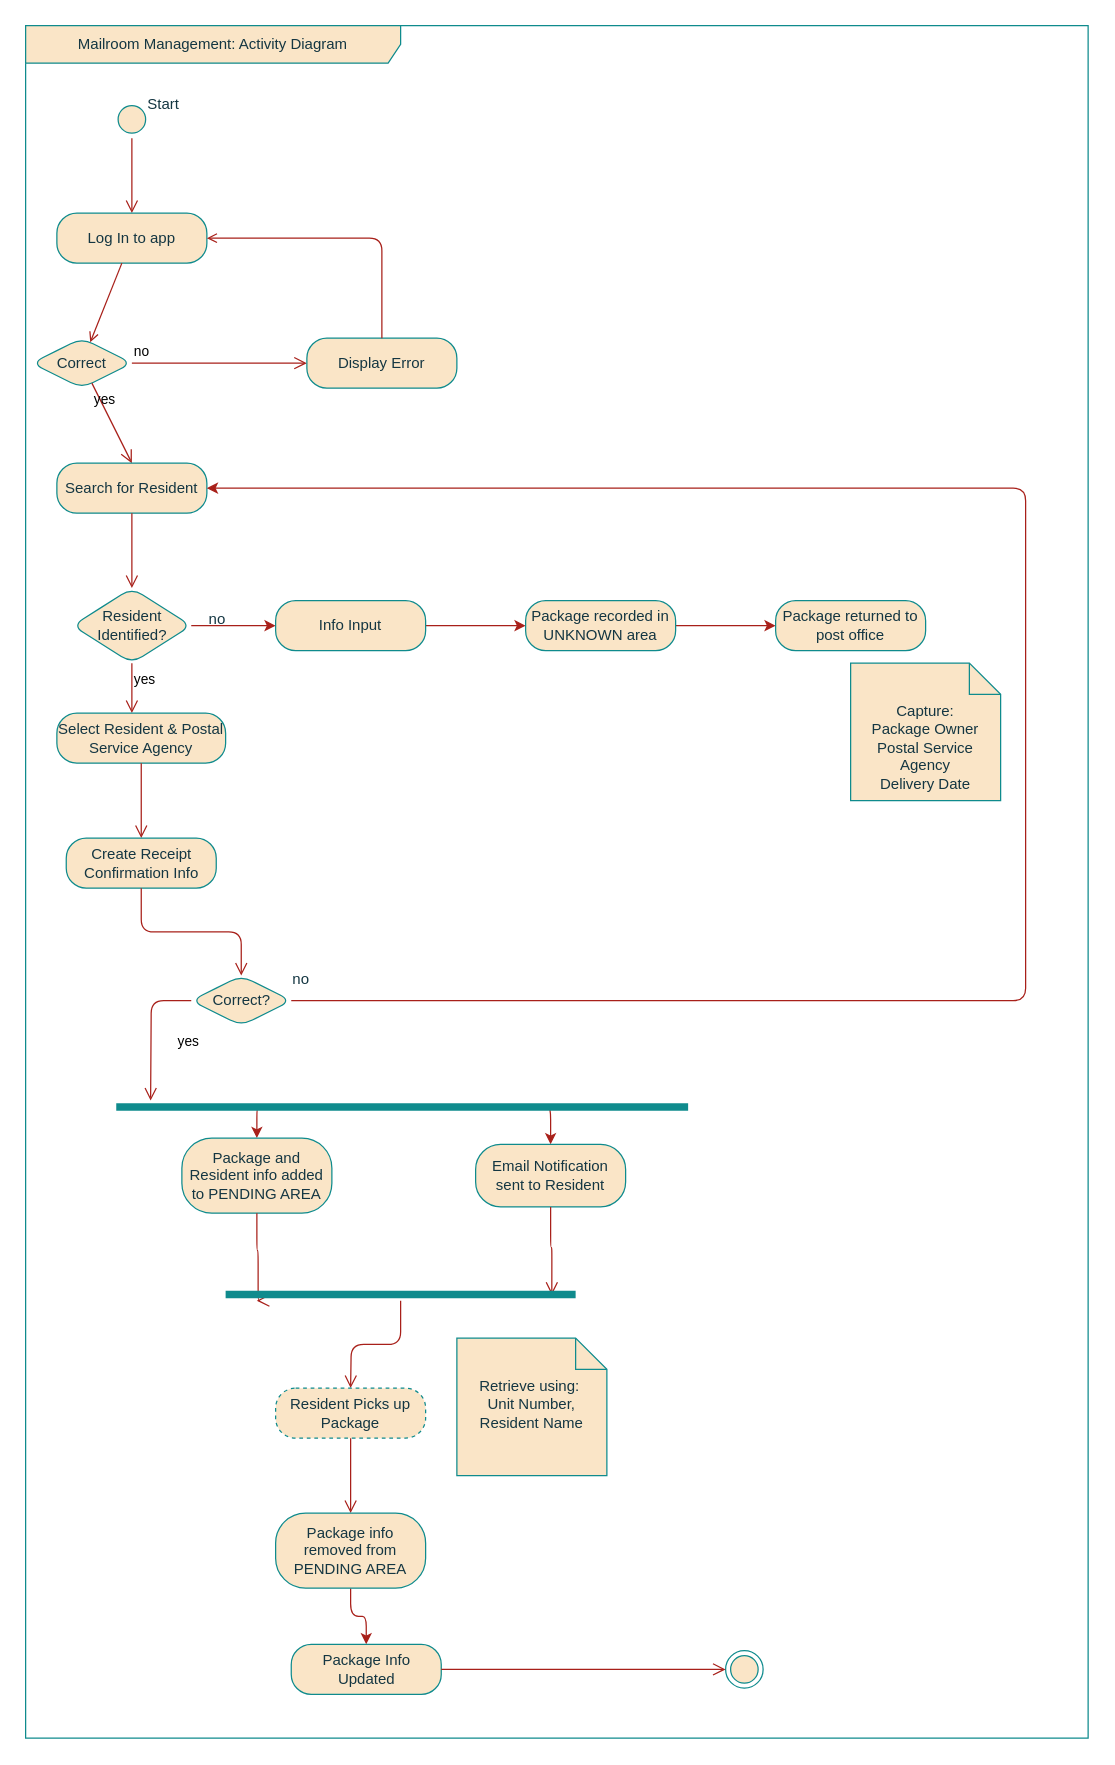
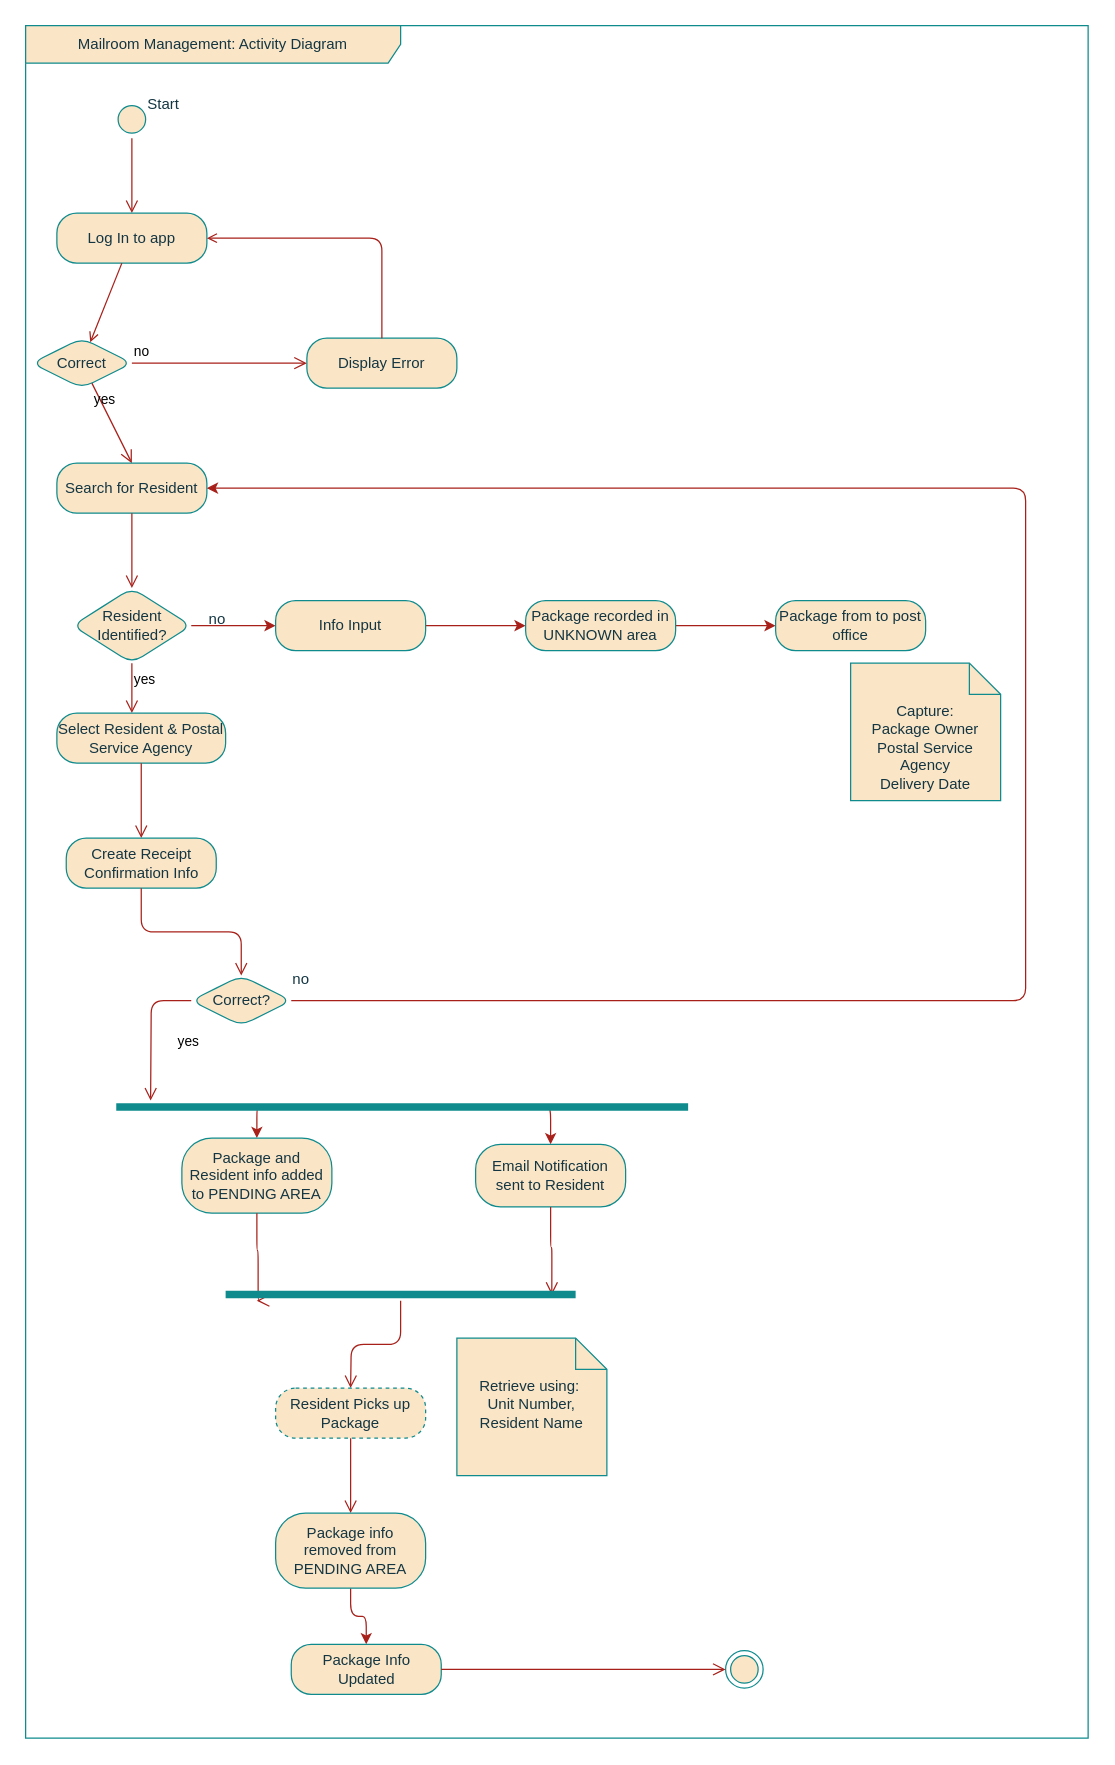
node "Package returned to post office": label "Package returned to post office" -> "Package from to post office"
